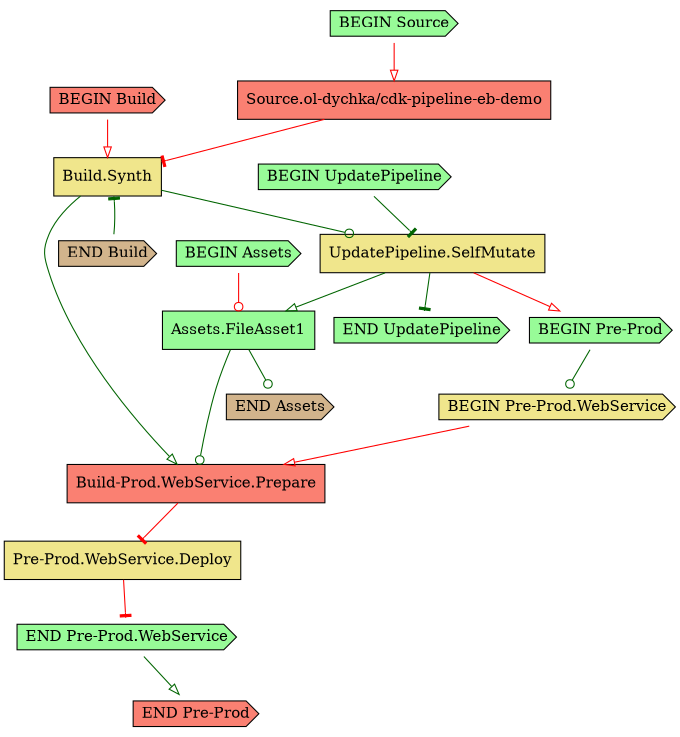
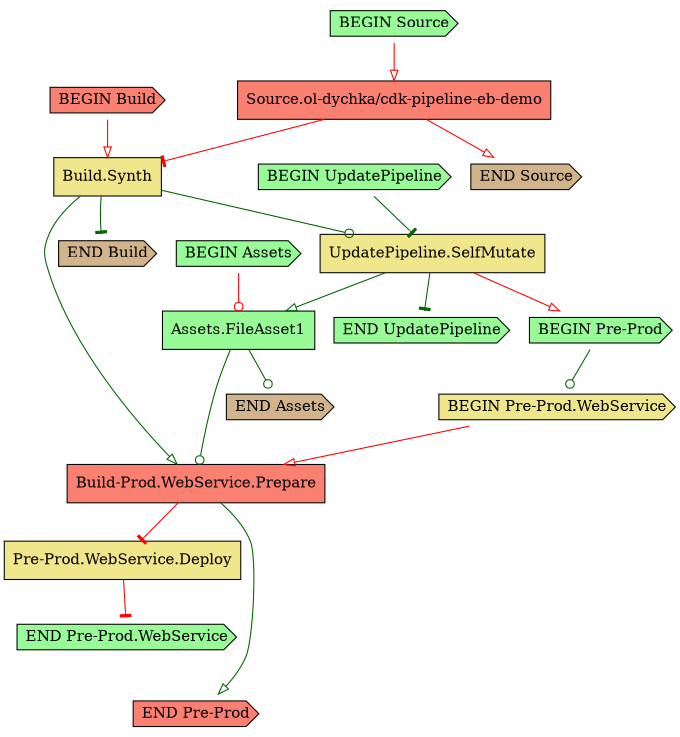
node "END Source": added
edge "END Build" -> "Build.Synth": reversed
edge "END Pre-Prod.WebService" -> "END Pre-Prod": now "Build-Prod.WebService.Prepare" -> "END Pre-Prod"
